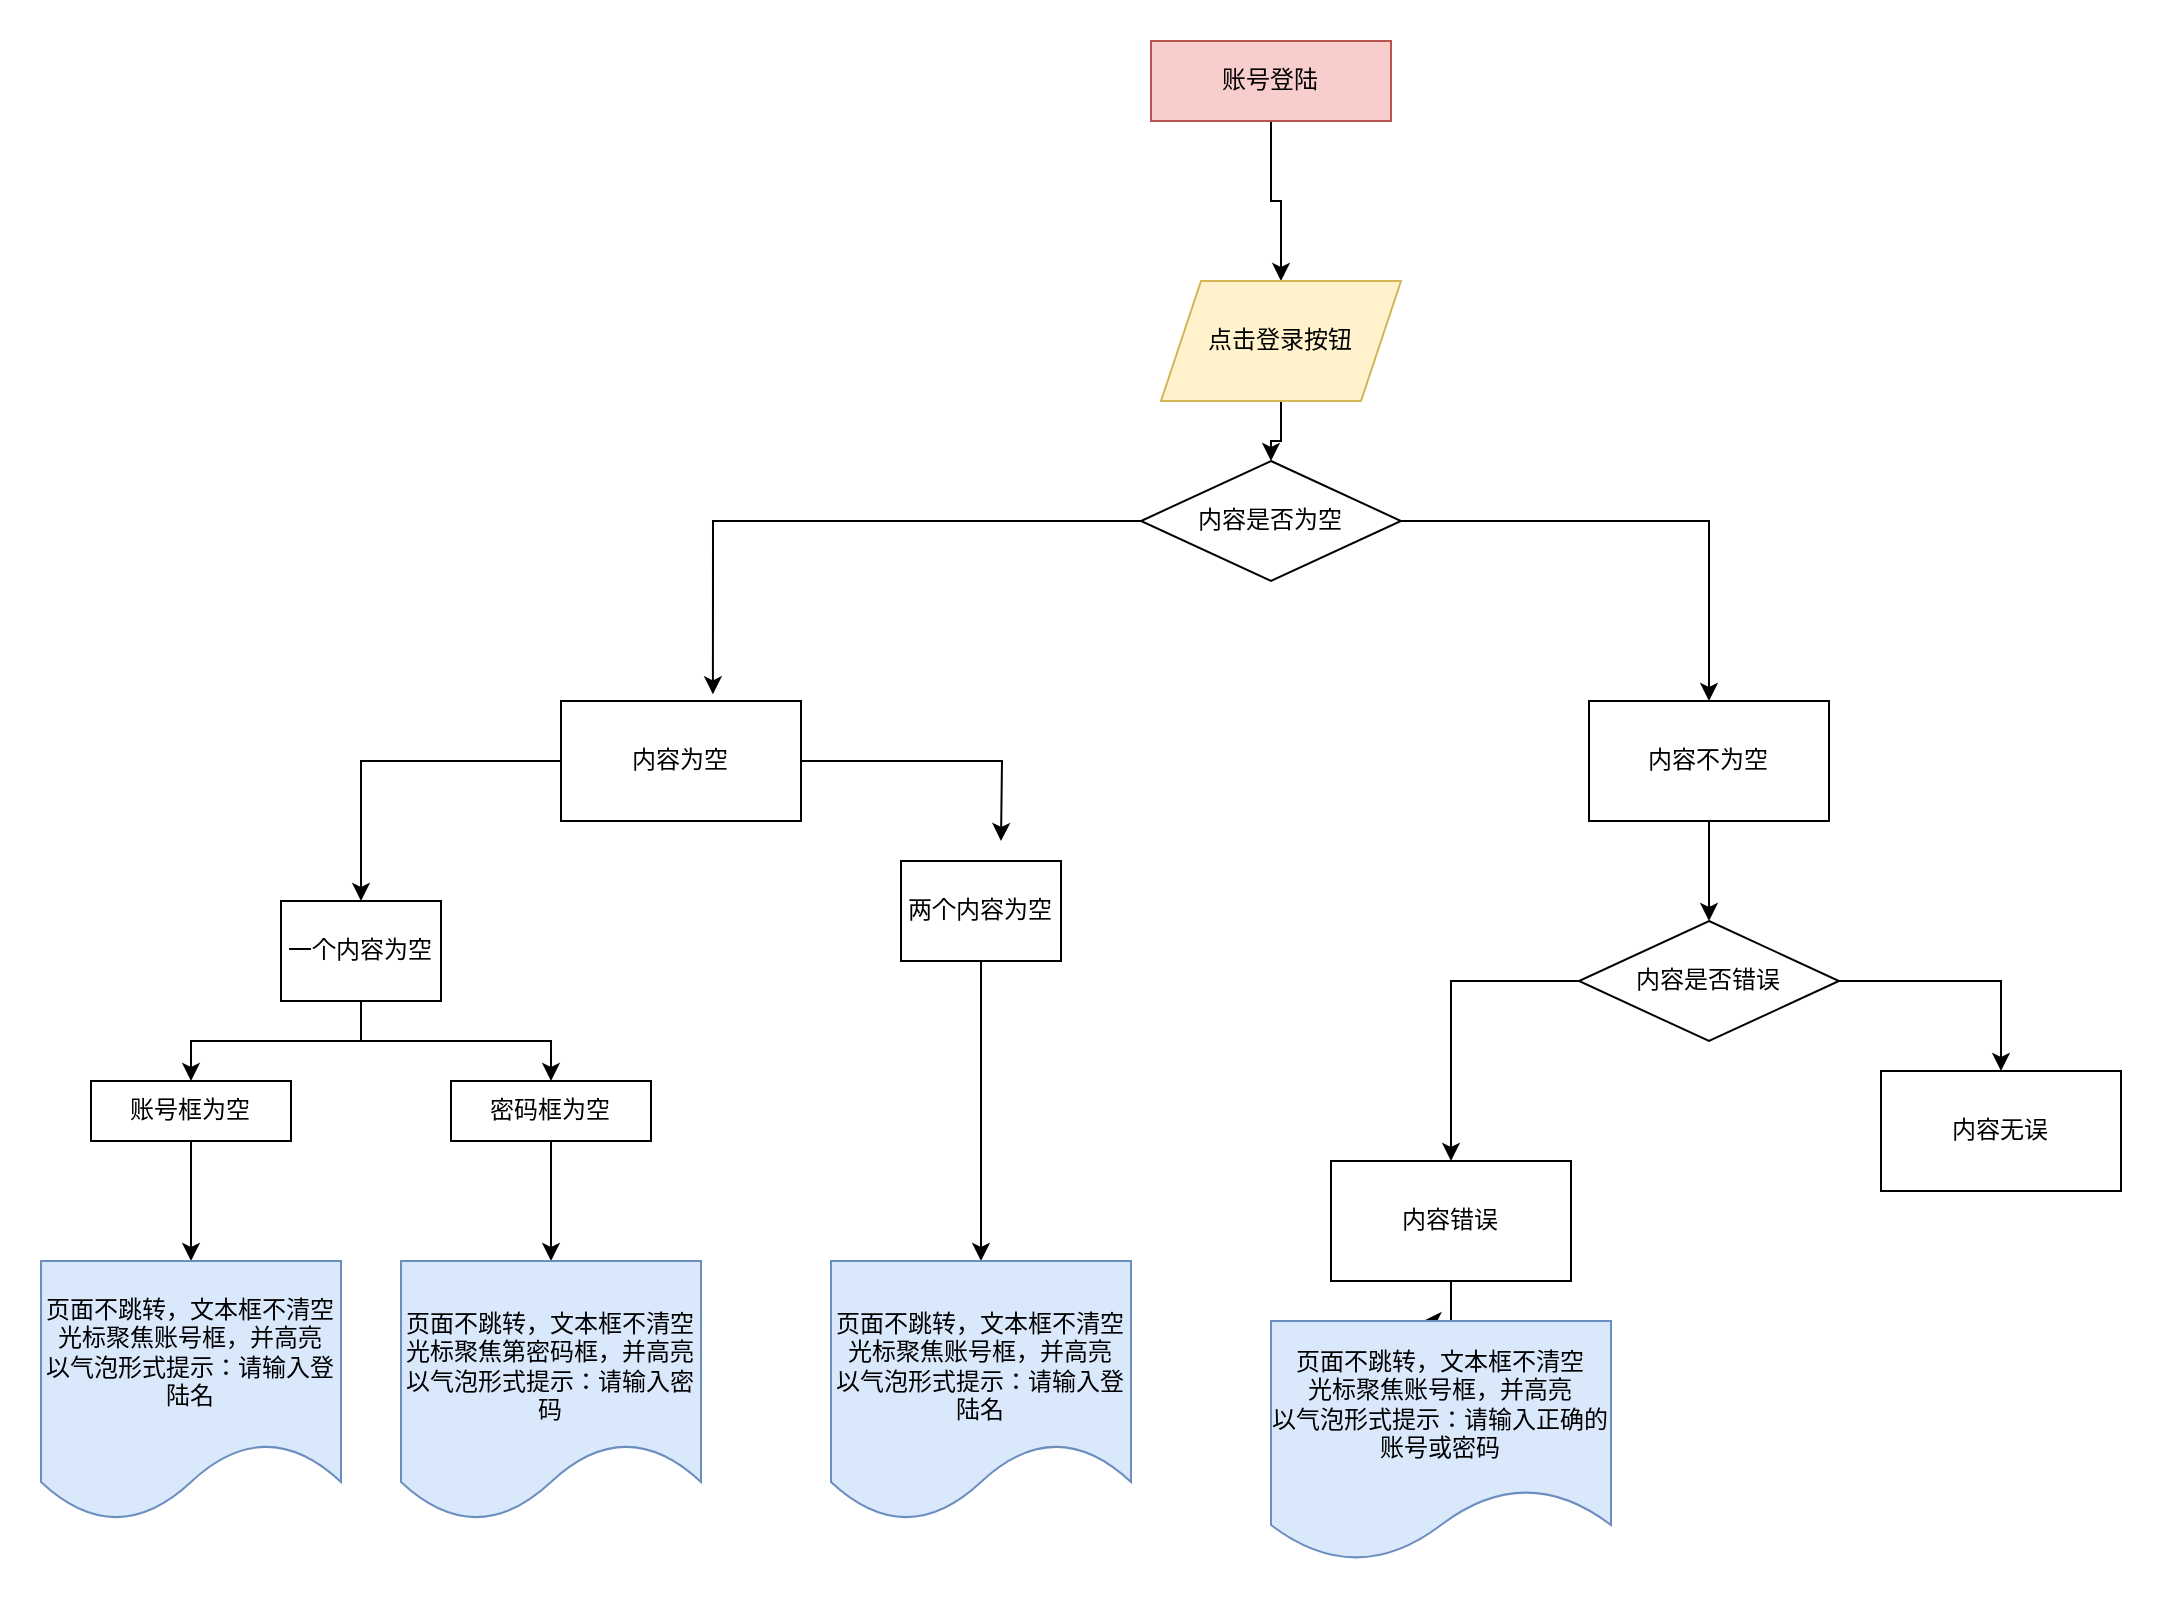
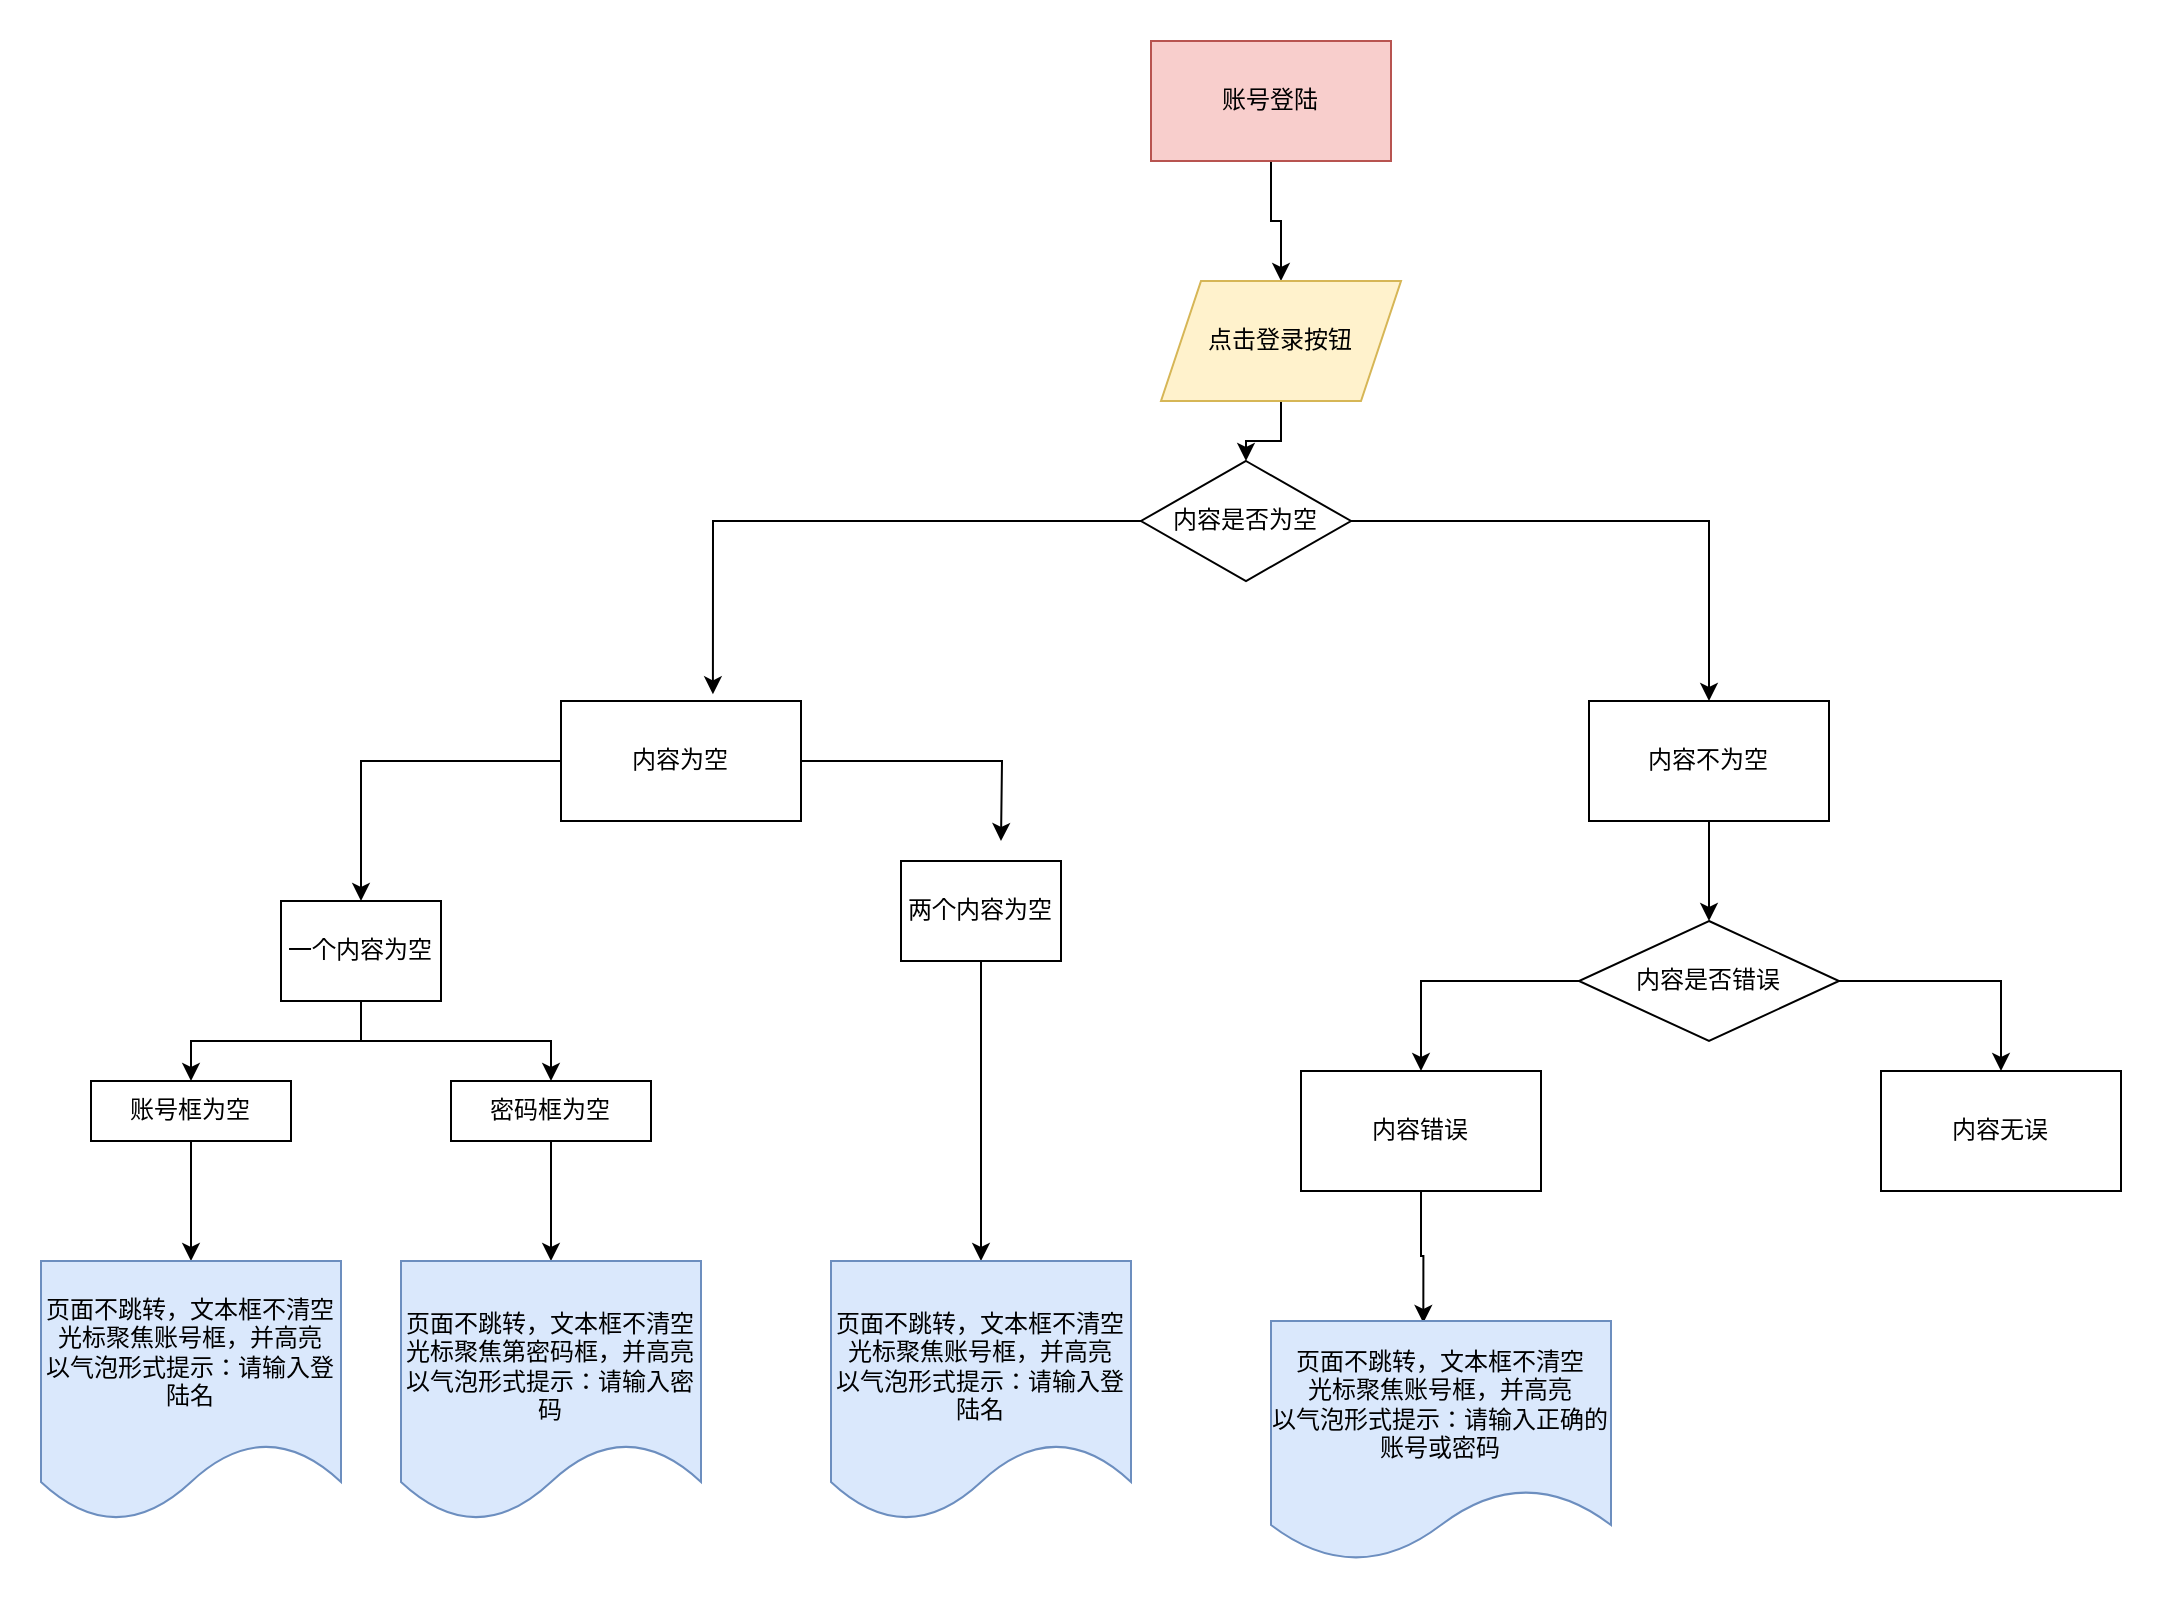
node "账号登陆": size 240x80 -> 240x120
node "内容是否为空": size 260x120 -> 210x120
node "内容错误": moved (1451, 1221) -> (1421, 1131)
